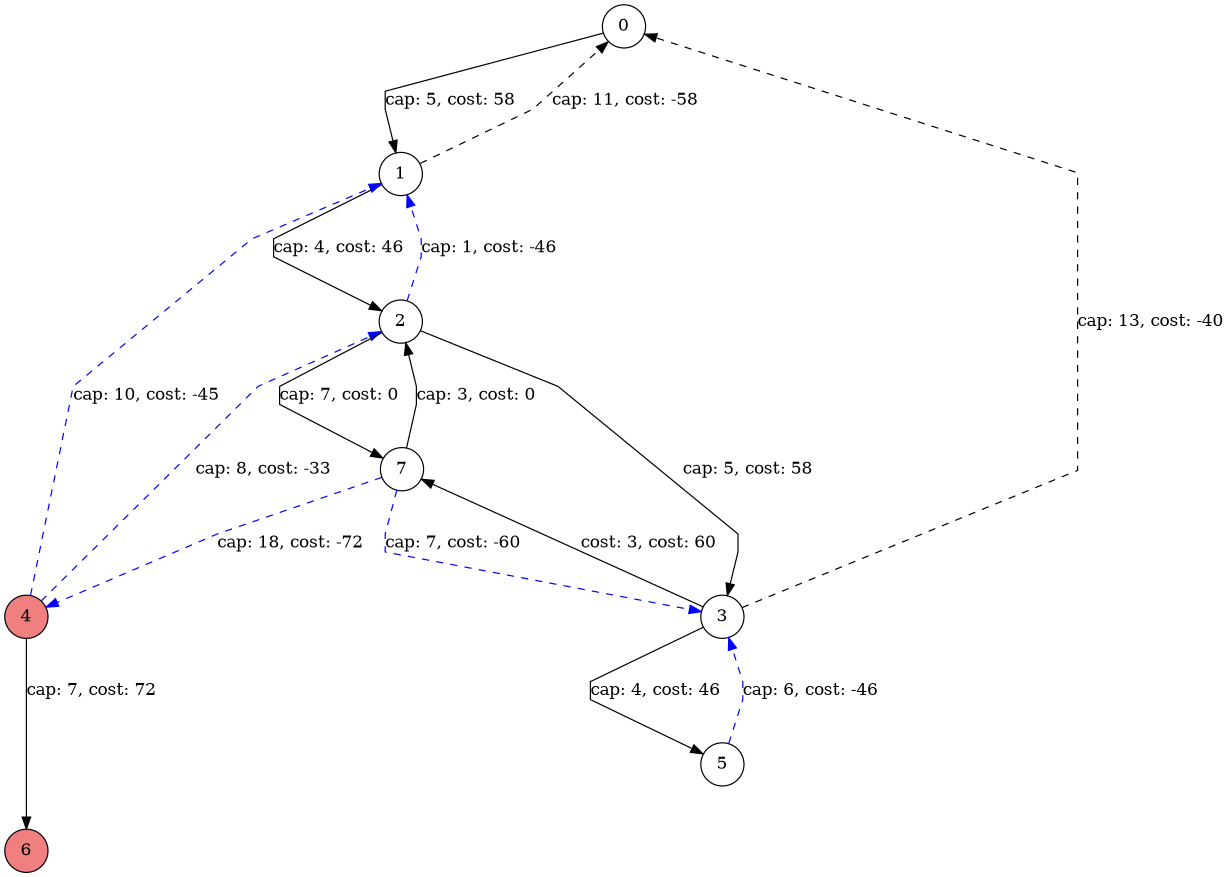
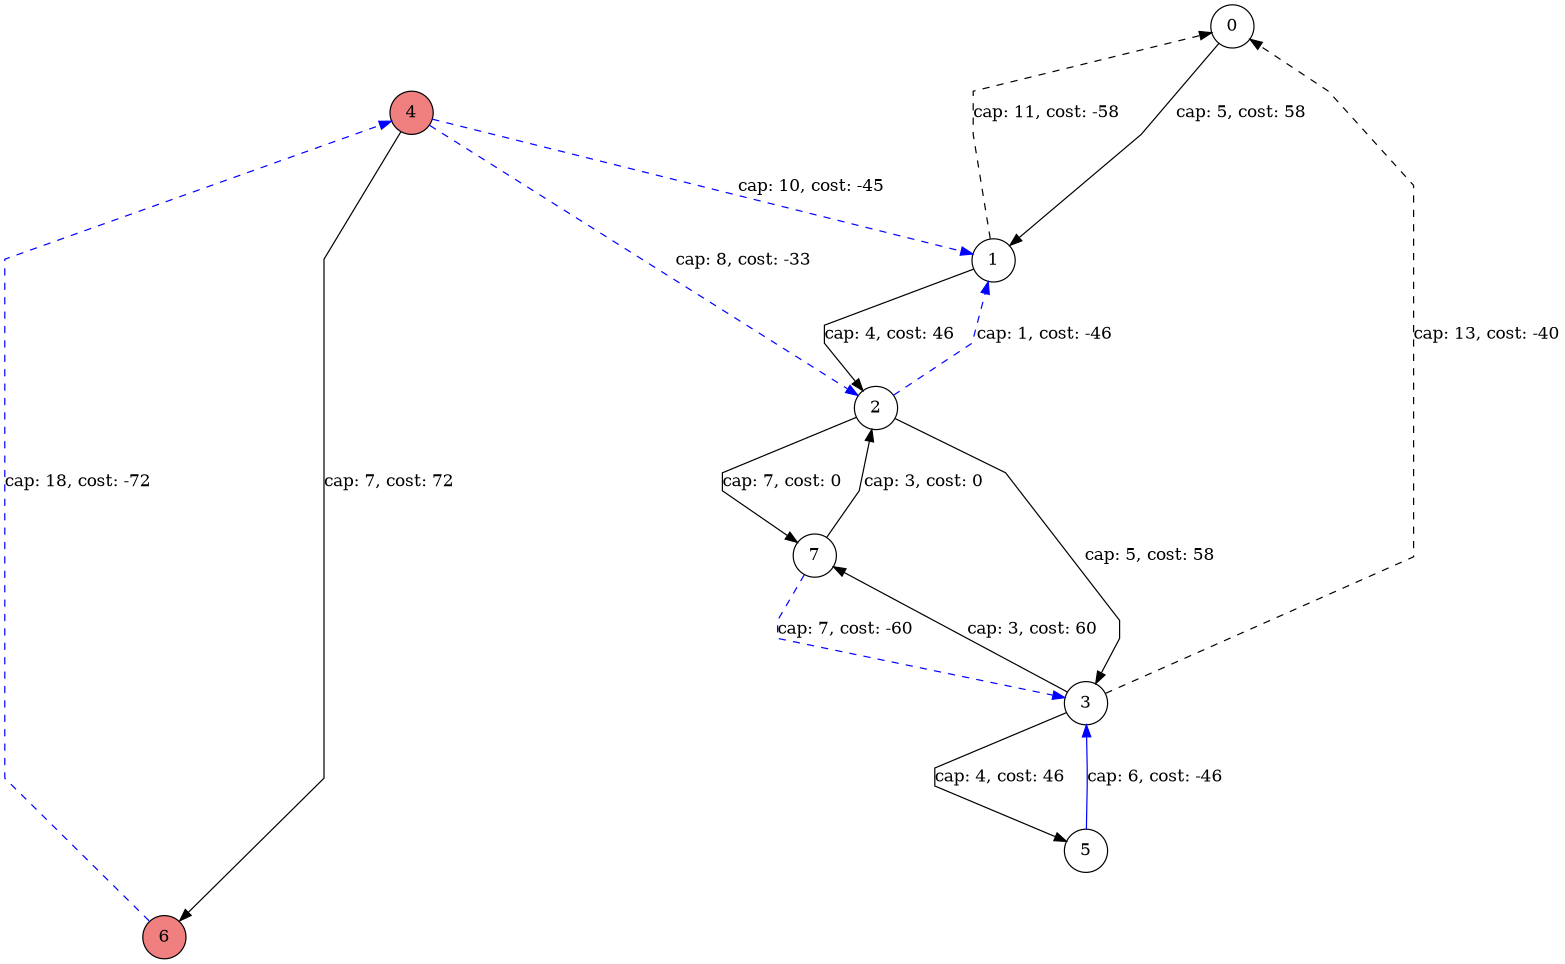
edge "7" -> "4": now "6" -> "4"
edge "3" -> "7": label "cost: 3, cost: 60" -> "cap: 3, cost: 60"
edge "5" -> "3": style dashed -> solid
